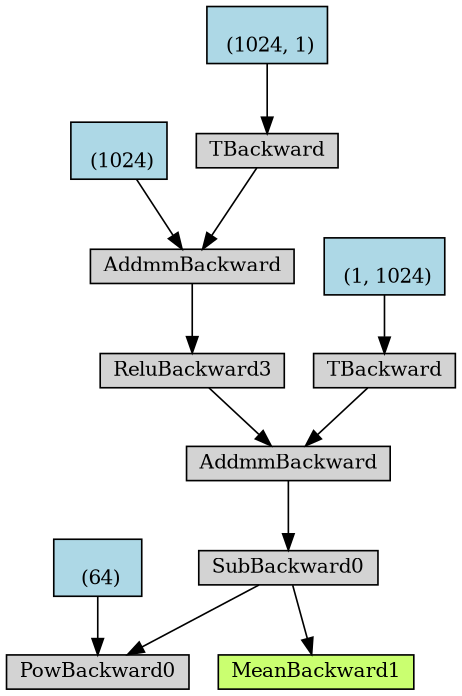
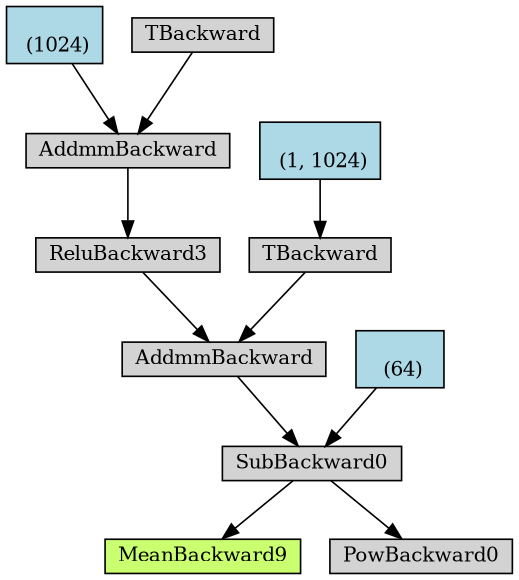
node "(1024, 1)": removed
edge "(64)" -> "PowBackward0": now "(64)" -> "SubBackward0"
node "MeanBackward1": label "MeanBackward1" -> "MeanBackward9"
